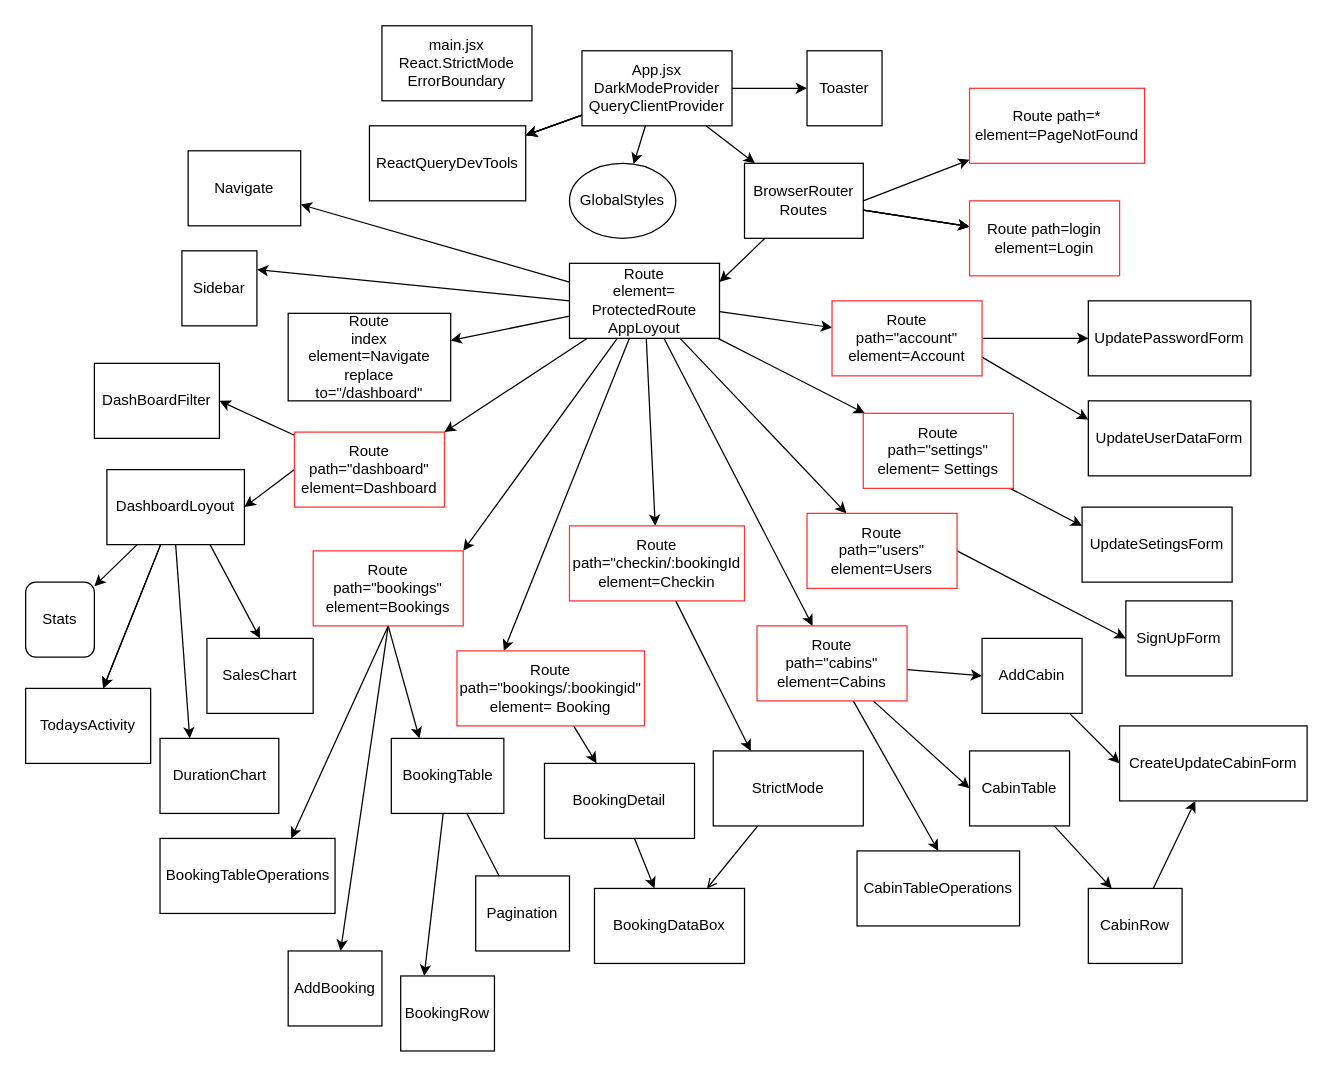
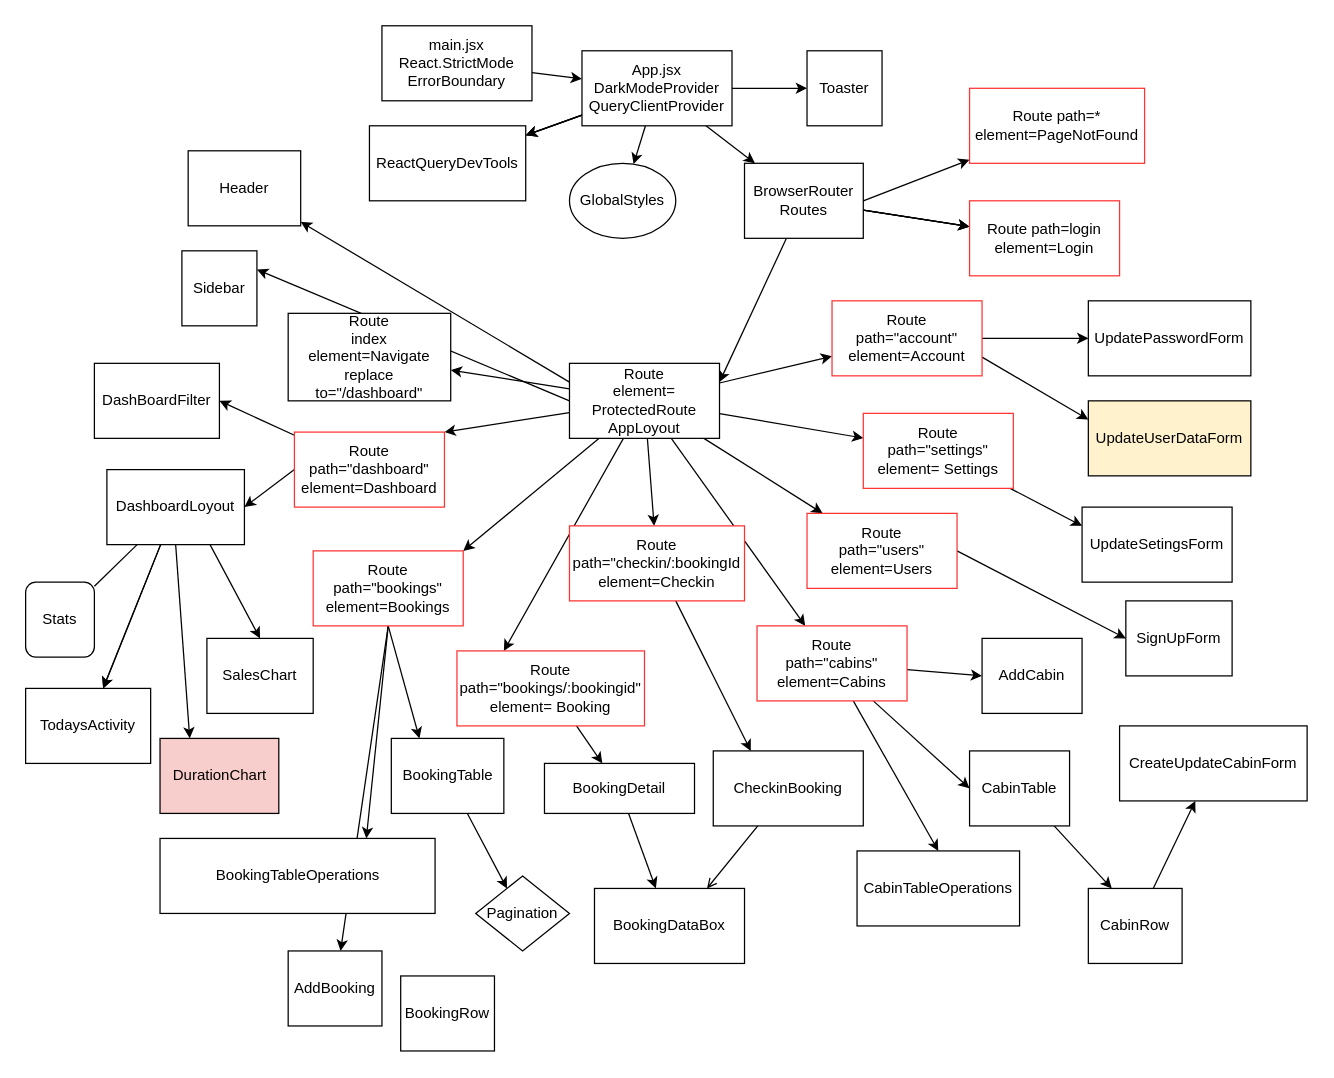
edge "main.jsx React.StrictMode ErrorBoundary" -> "App.jsx DarkModeProvider QueryClientProvider": added
node "Navigate": label "Navigate" -> "Header"
node "Route element= ProtectedRoute AppLoyout": moved (644, 301) -> (644, 401)
node "UpdateUserDataForm": fillcolor #ffffff -> #fff2cc
edge "DashboardLoyout" -> "Stats": arrowhead classic -> none
edge "AddCabin" -> "CreateUpdateCabinForm": removed
node "DurationChart": fillcolor #ffffff -> #f8cecc
node "StrictMode": label "StrictMode" -> "CheckinBooking"
node "BookingDetail": size 150x75 -> 150x50
edge "BookingTable" -- "Pagination": arrowhead none -> classic
node "BookingTableOperations": size 175x75 -> 275x75
edge "BookingTable" -> "BookingRow": removed
node "Pagination": shape rectangle -> diamond
